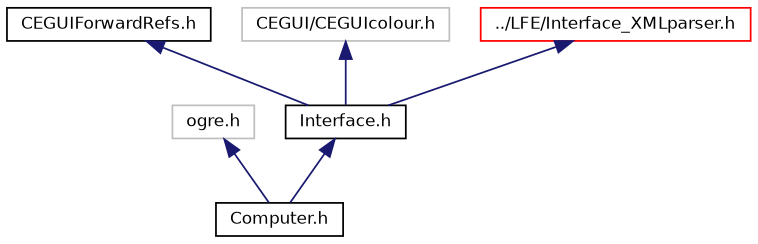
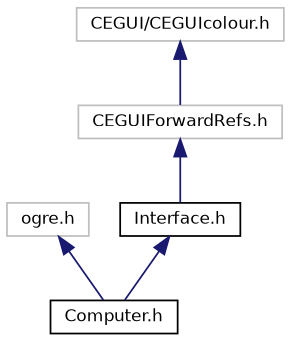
node "CEGUIForwardRefs.h": color black -> grey75
node "../LFE/Interface_XMLparser.h": removed
edge "Interface.h" -> "CEGUI/CEGUIcolour.h": now "CEGUIForwardRefs.h" -> "CEGUI/CEGUIcolour.h"
